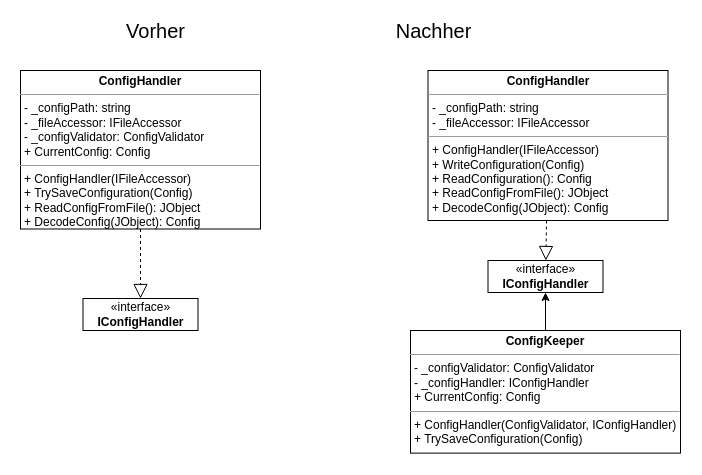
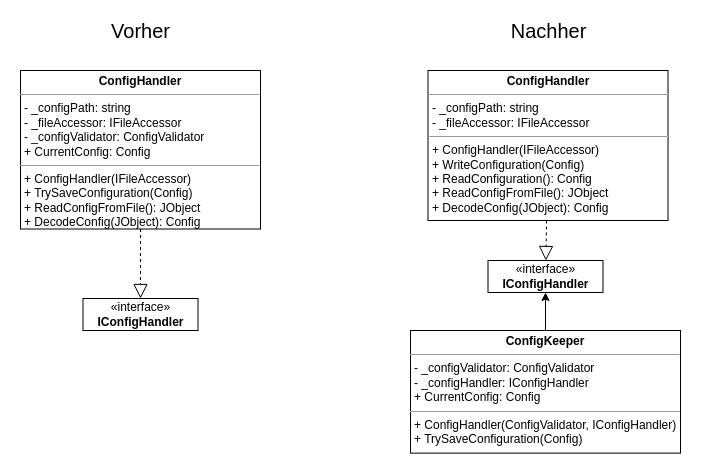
node "Vorher": moved (156, 31) -> (141, 31)
node "Nachher": moved (433, 31) -> (548, 31)
